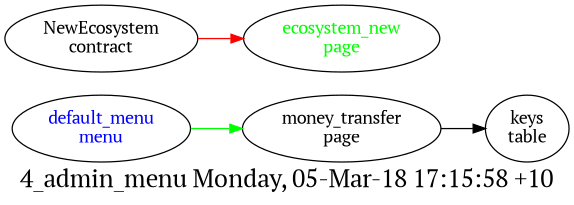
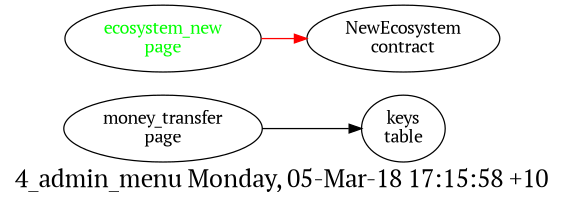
edge "NewEcosystem contract" -> "ecosystem_new page": reversed
node "default_menu menu": removed
